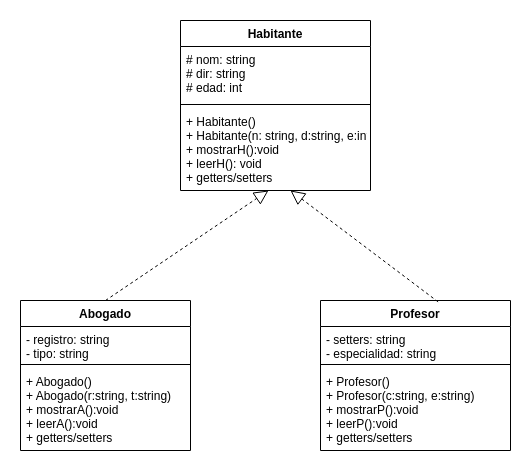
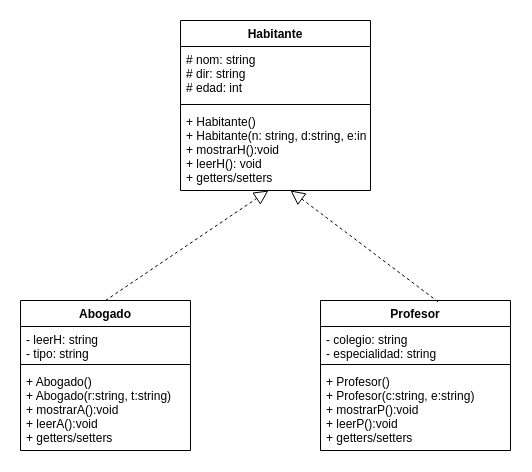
node "- registro: string - tipo: string": label "- registro: string - tipo: string" -> "- leerH: string - tipo: string"
node "- setters: string - especialidad: string": label "- setters: string - especialidad: string" -> "- colegio: string - especialidad: string"
